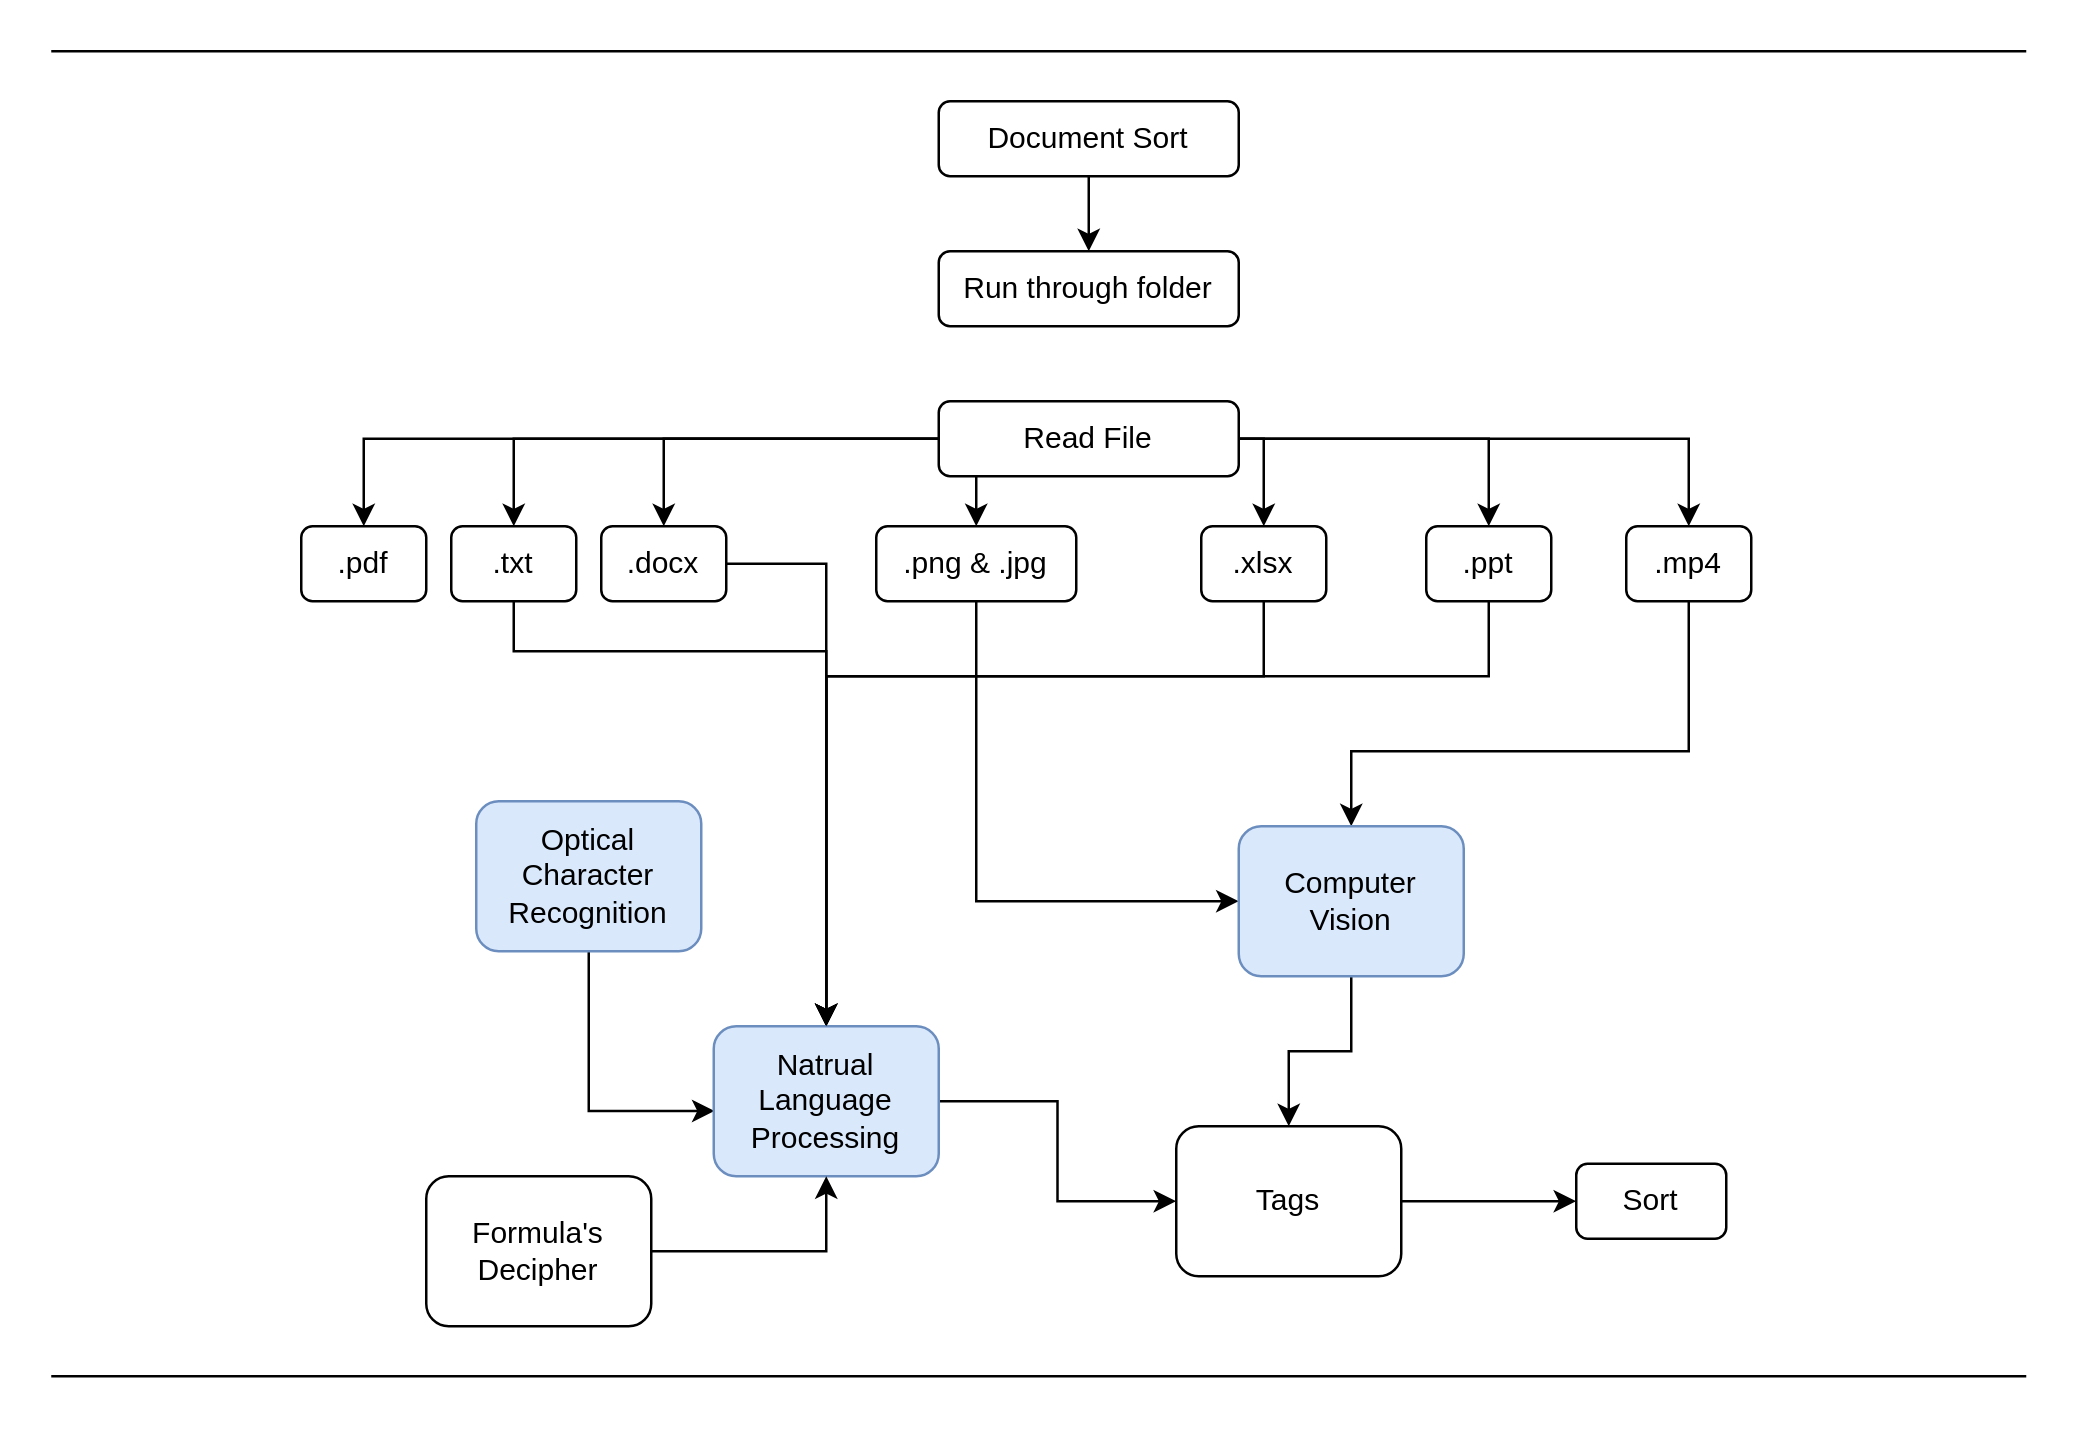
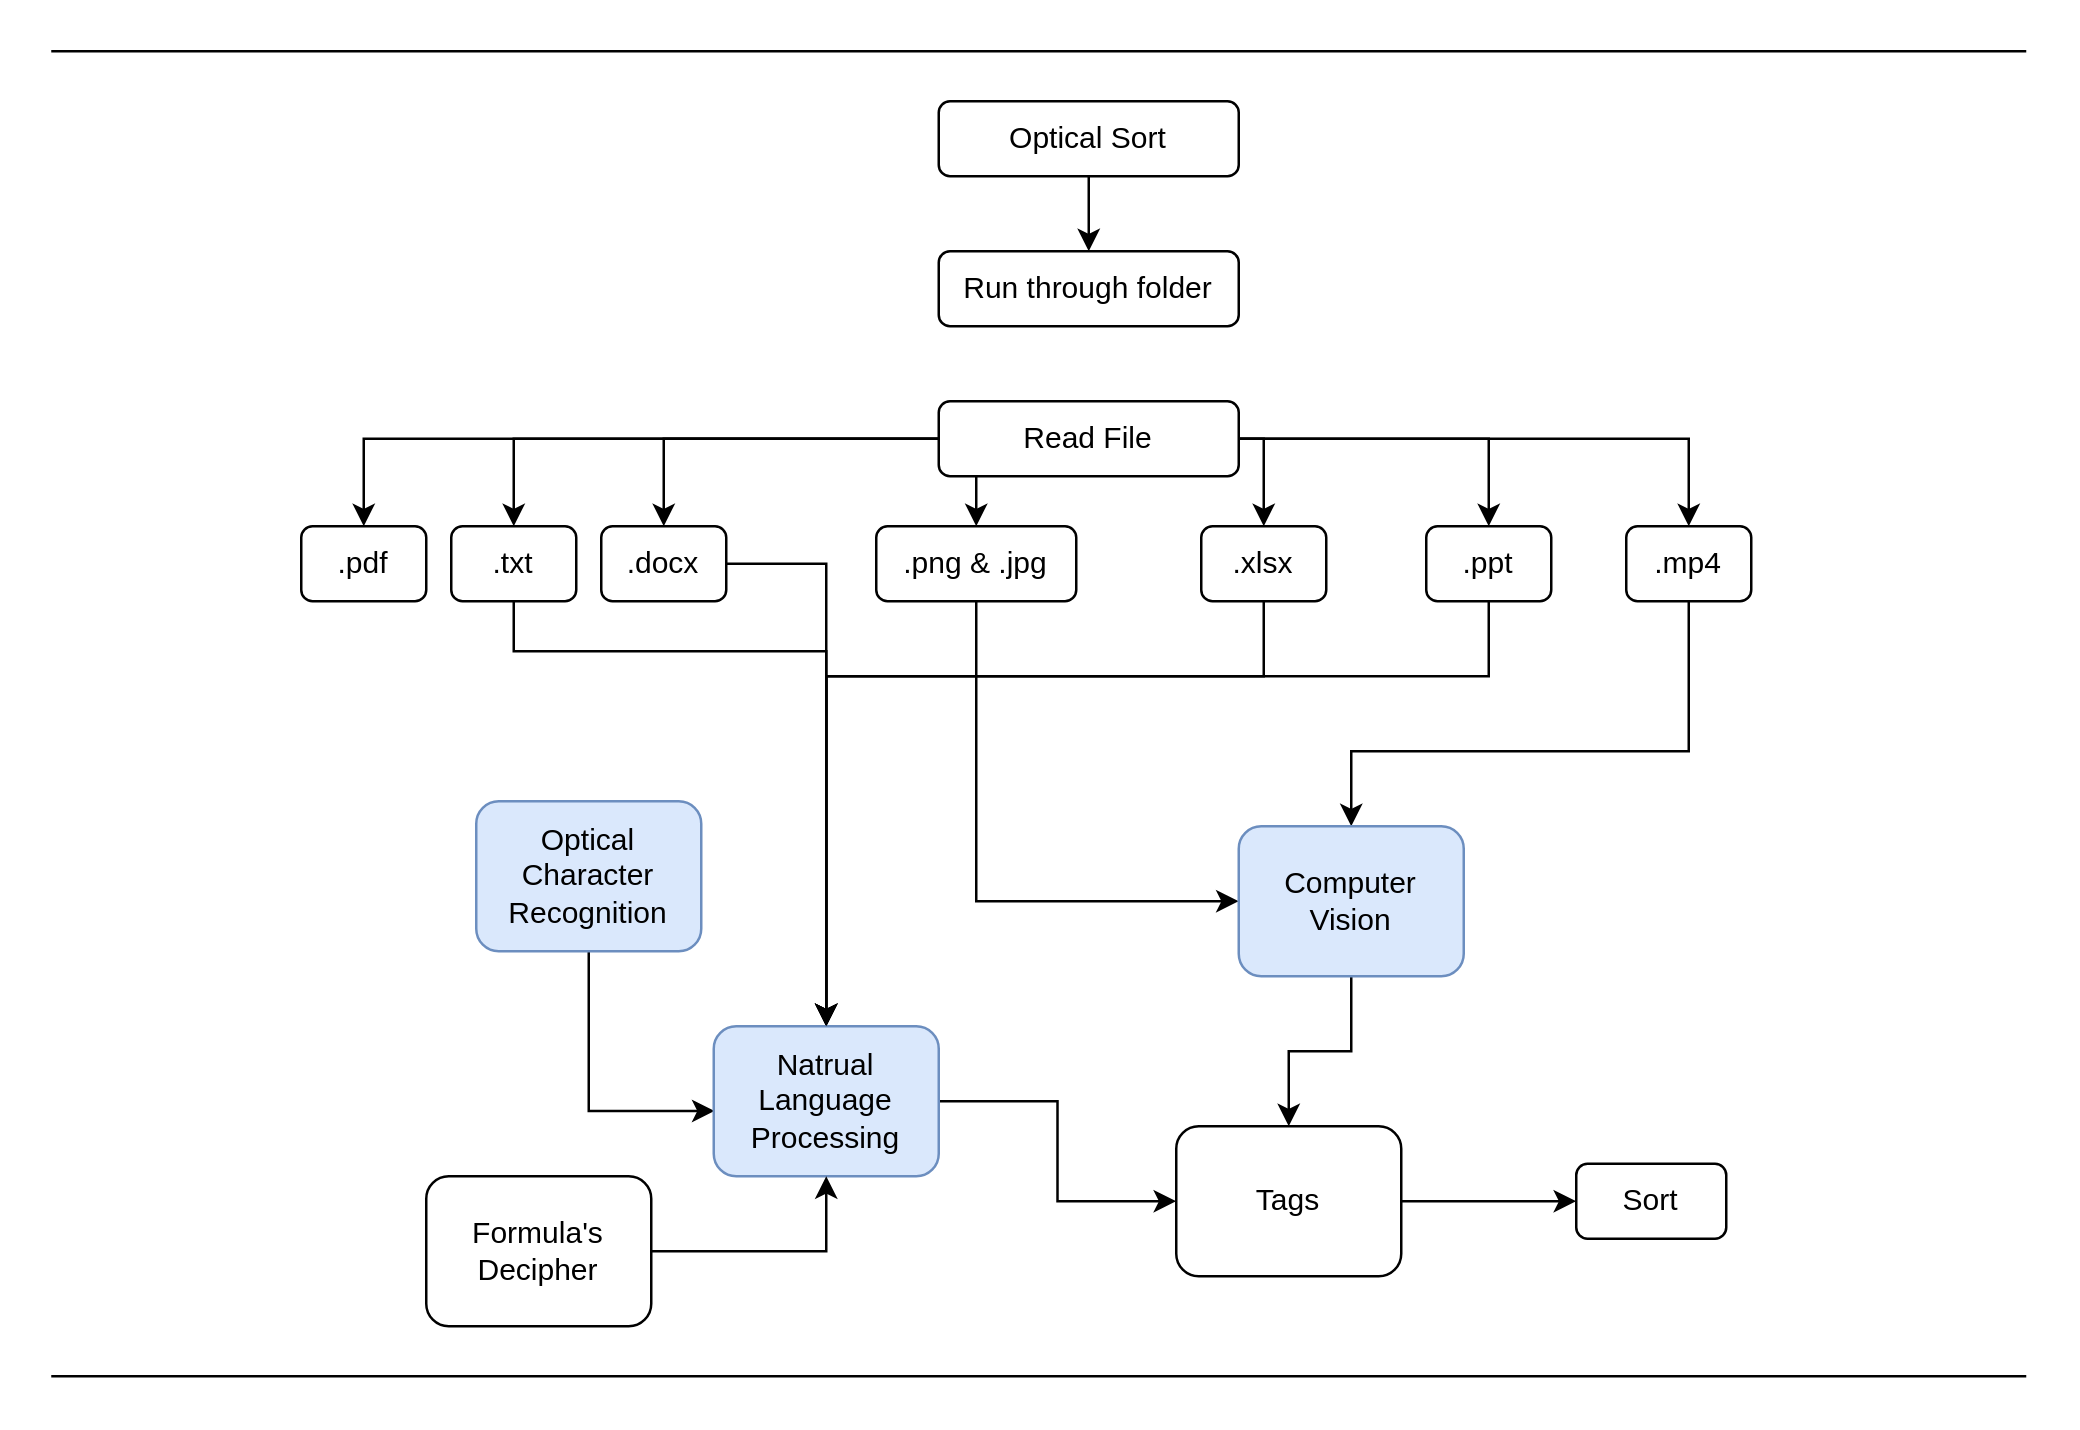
node "Document Sort": label "Document Sort" -> "Optical Sort"
